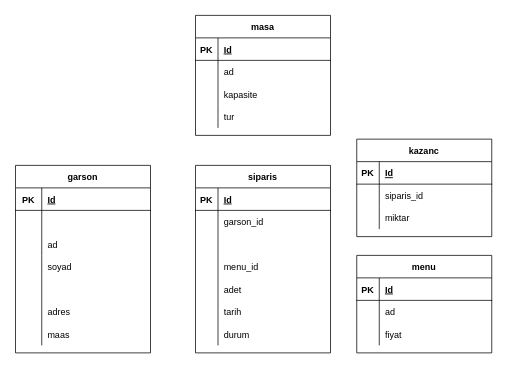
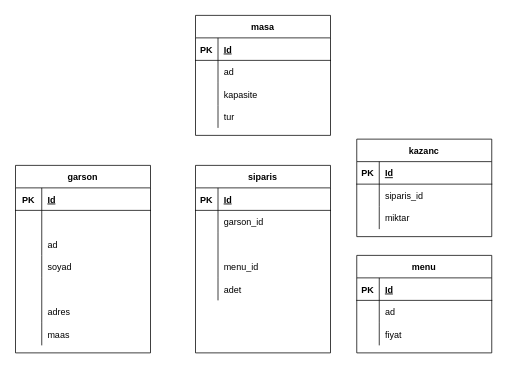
node "tarih": removed
node "durum": removed
